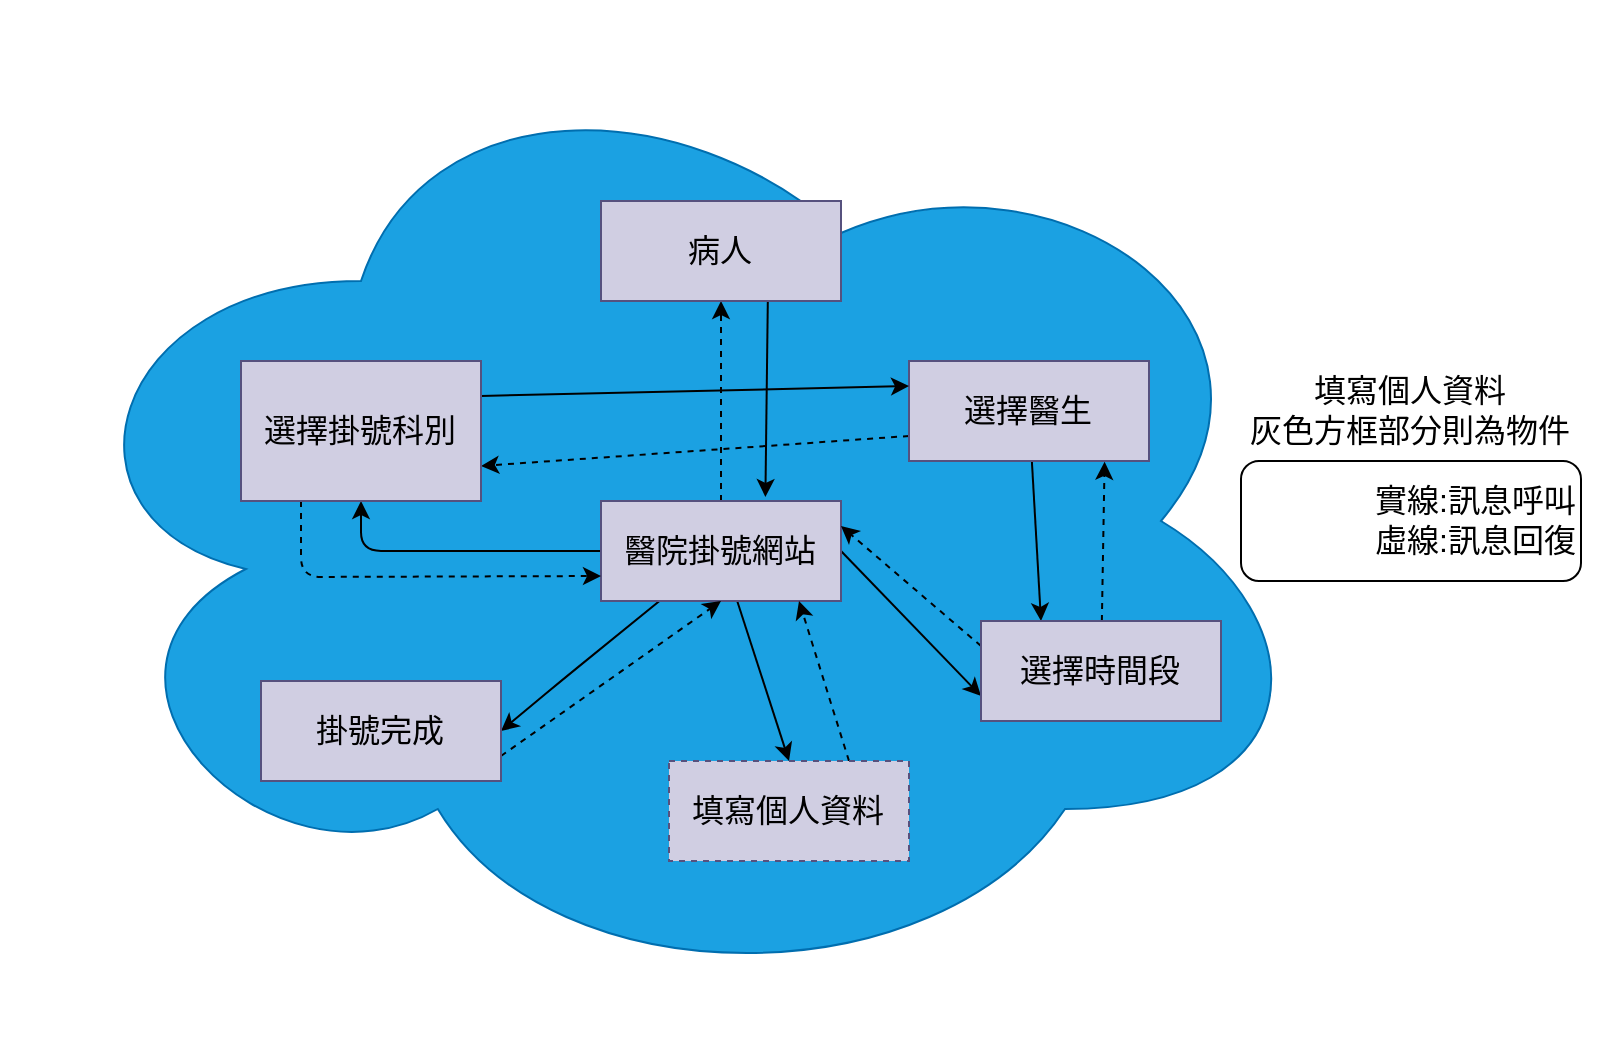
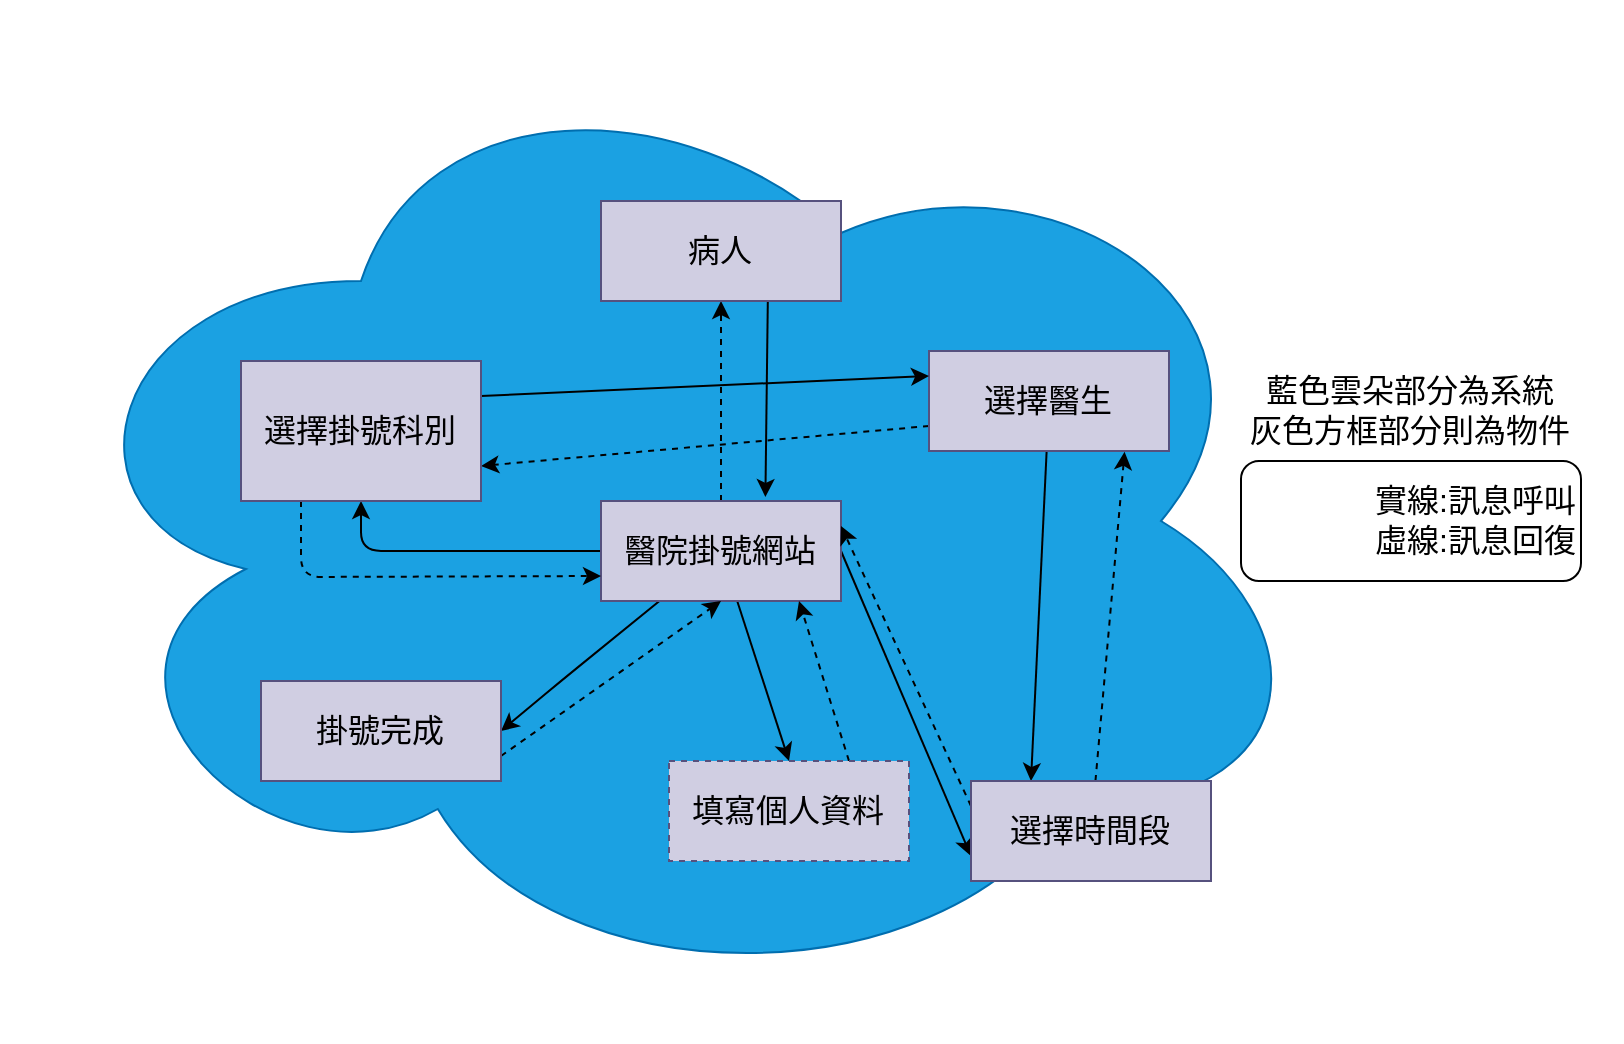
node "選擇醫生": moved (1029, 411) -> (1049, 401)
node "填寫個人資料 灰色方框部分則為物件": label "填寫個人資料 灰色方框部分則為物件" -> "藍色雲朵部分為系統 灰色方框部分則為物件"
node "選擇時間段": moved (1101, 671) -> (1091, 831)
